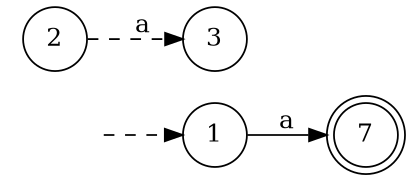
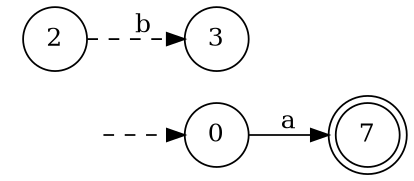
edge "2" -> "3": label "a" -> "b"
node "1": label "1" -> "0"
